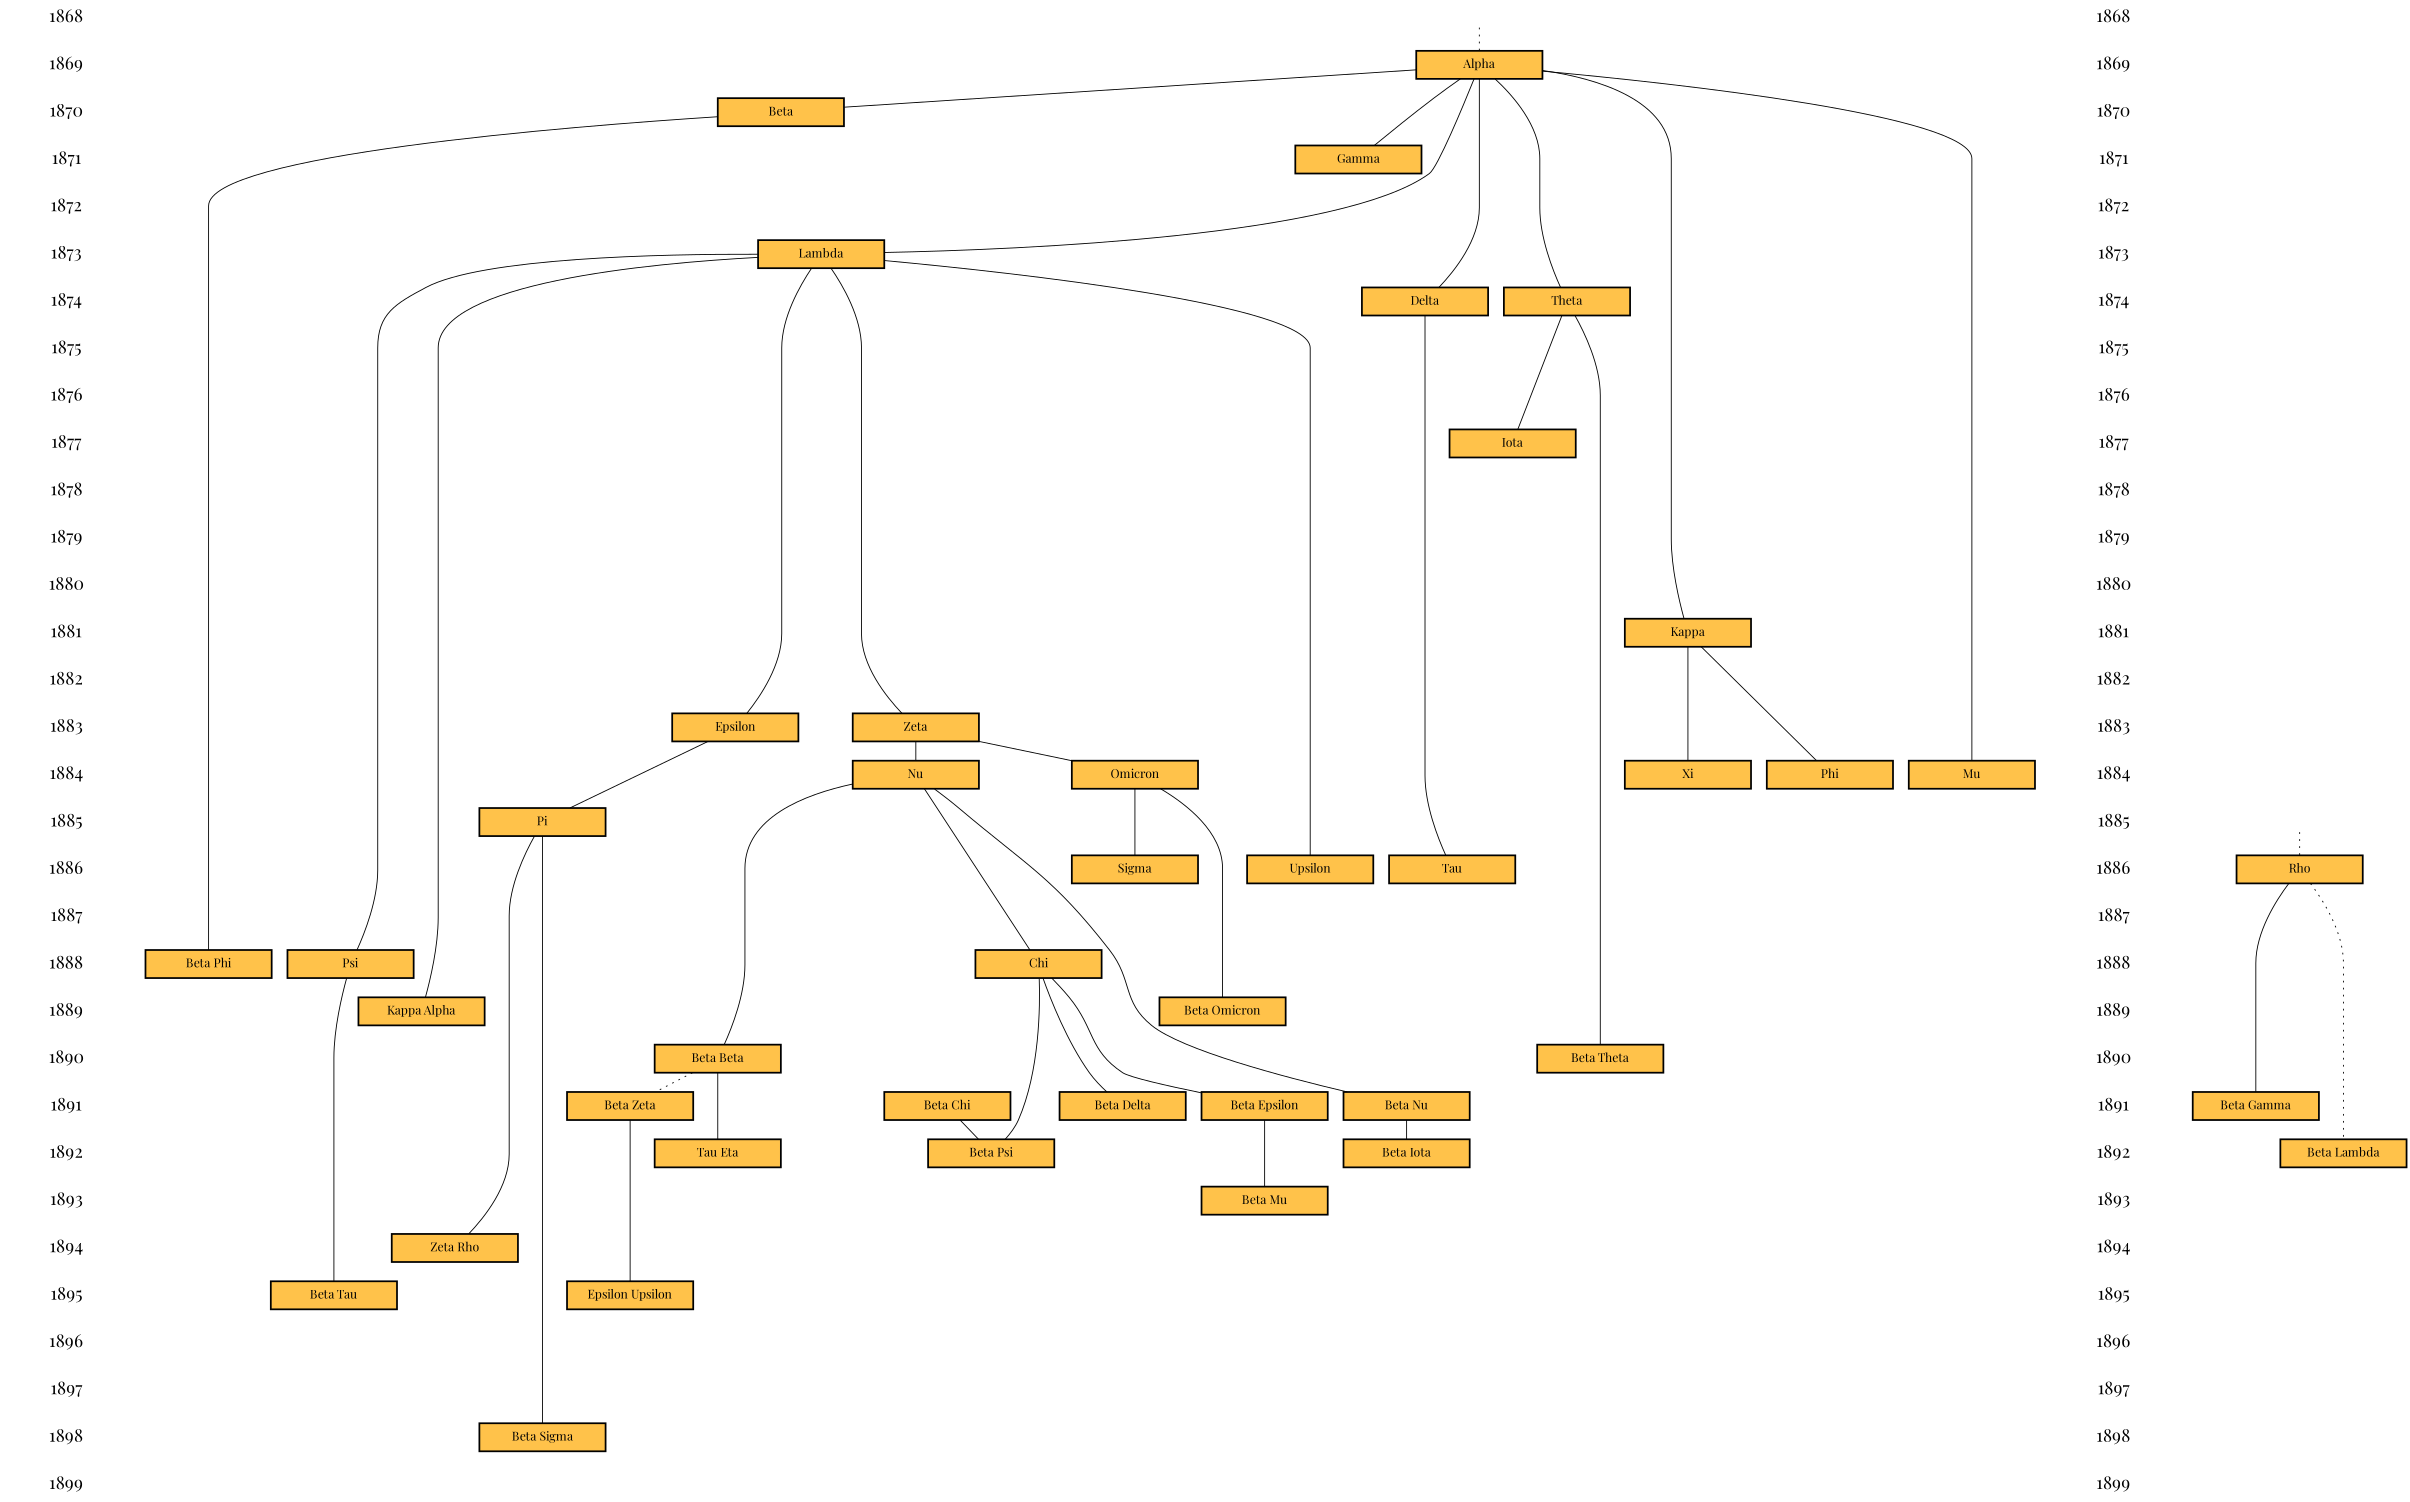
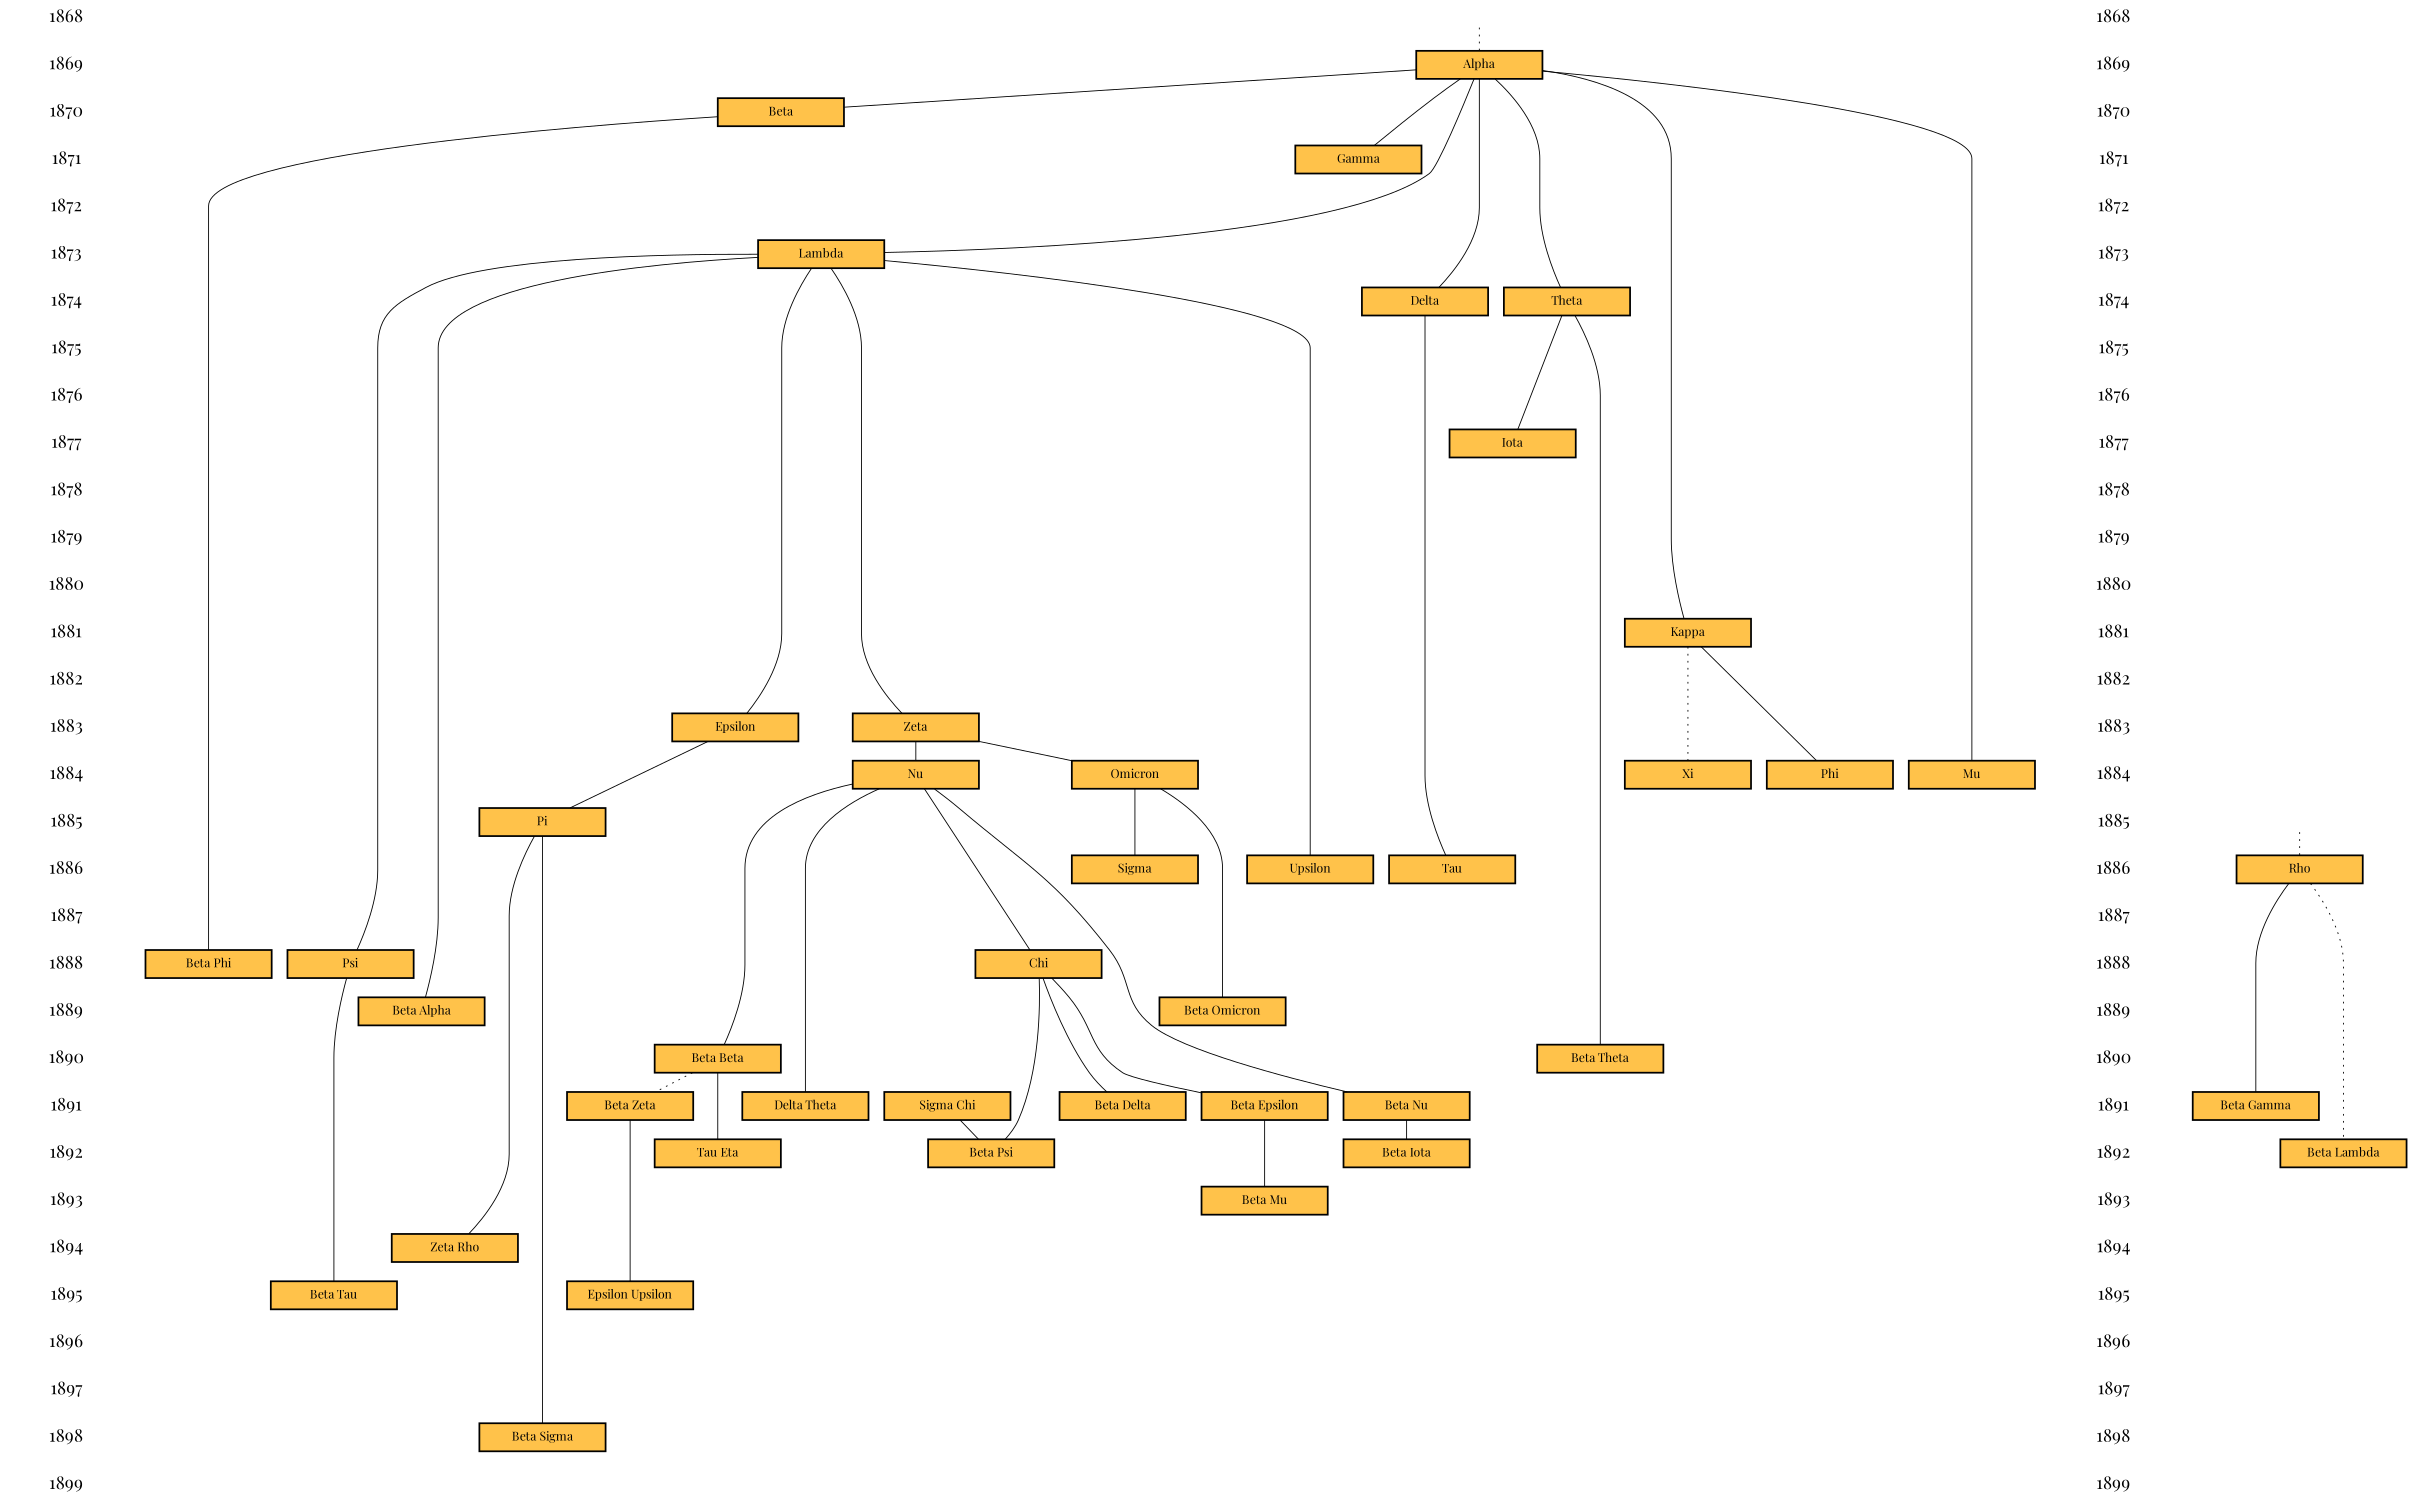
edge "Kappa" -- "Xi": style solid -> dotted
node "Kappa Alpha": label "Kappa Alpha" -> "Beta Alpha"
node "Delta Theta": added
node "Beta Chi": label "Beta Chi" -> "Sigma Chi"
